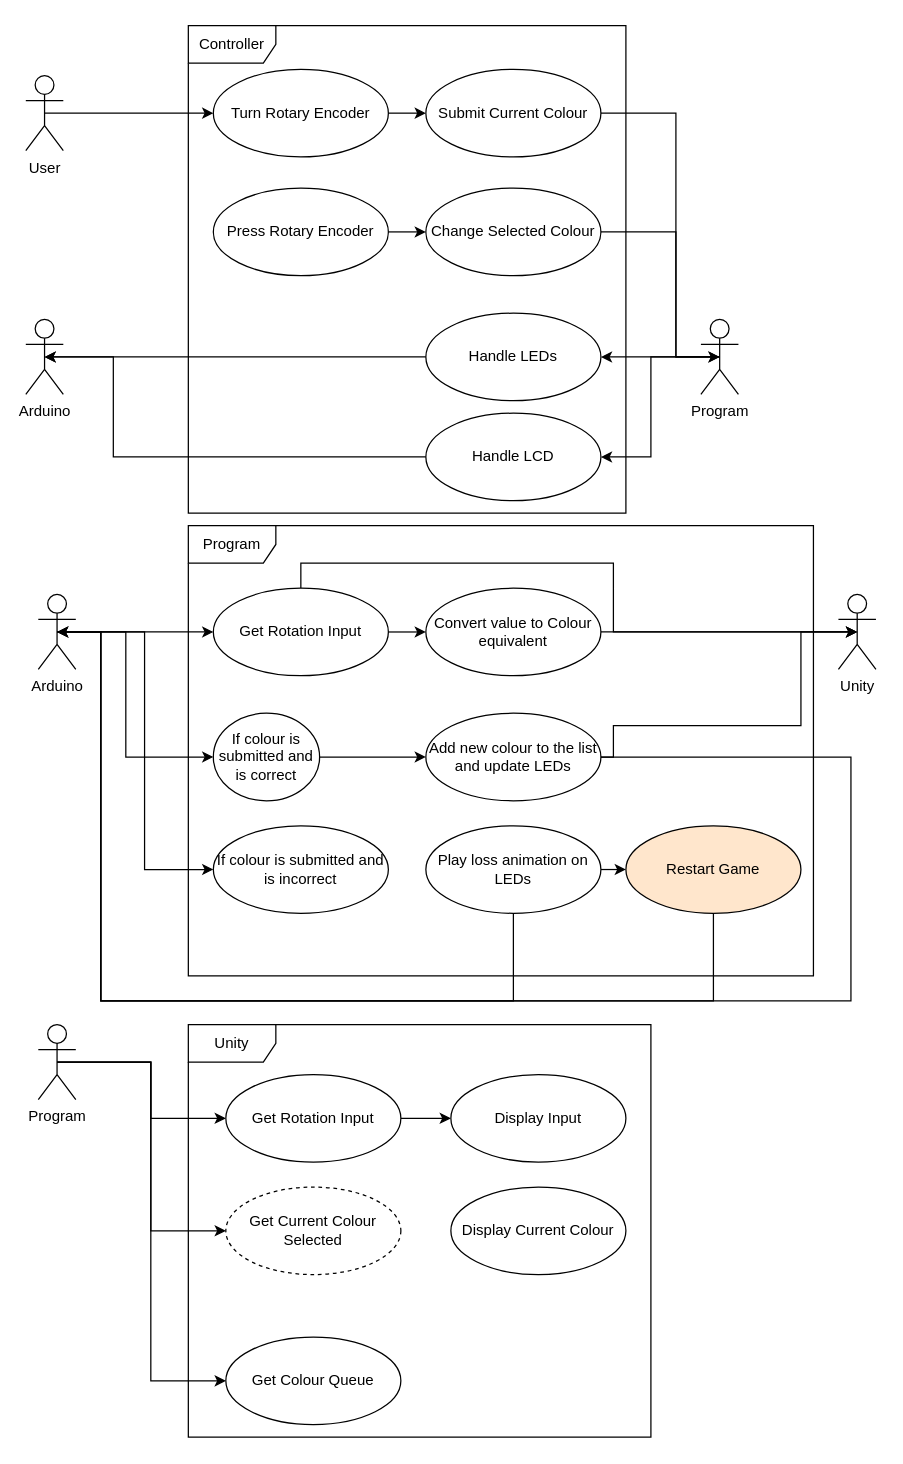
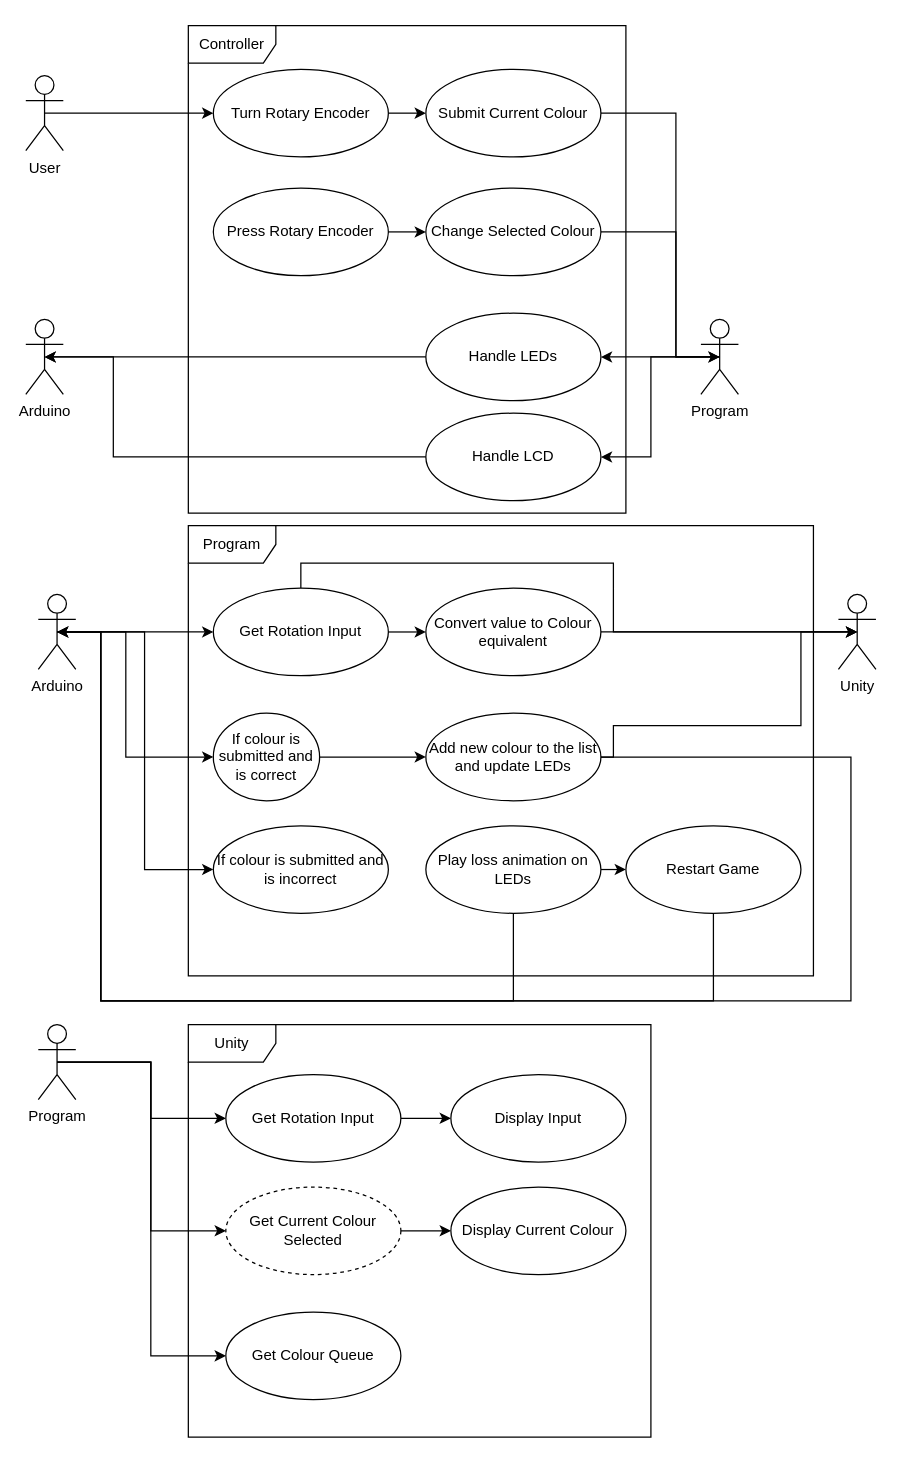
node "Restart Game": fillcolor #ffe6cc -> #ffffff
edge "Get Current Colour Selected" -> "Display Current Colour": added
node "Get Colour Queue": moved (313, 1381) -> (313, 1356)
